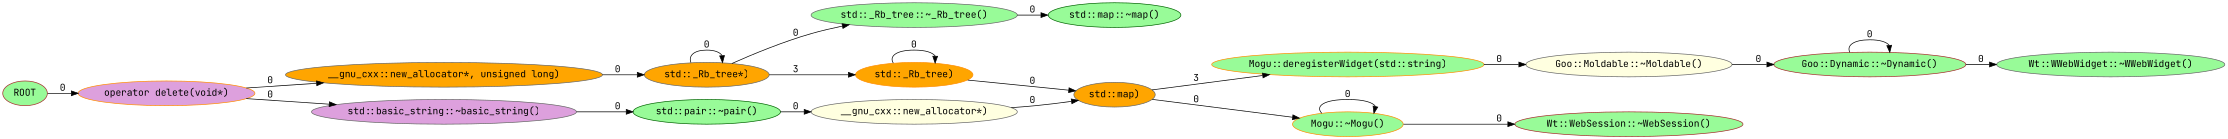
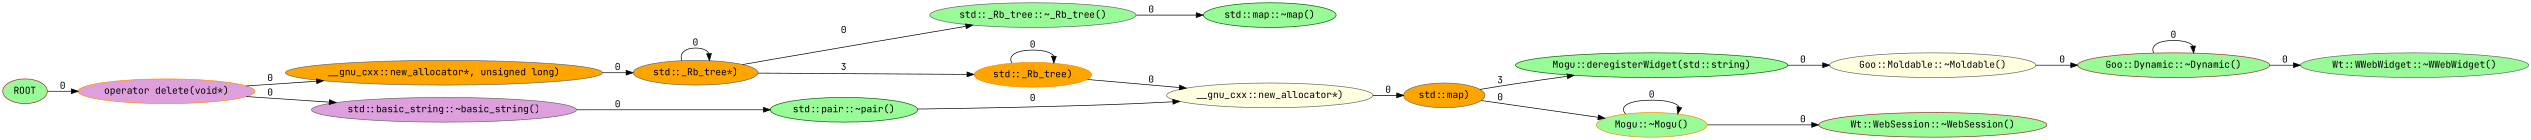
node "Mogu::deregisterWidget(std::string)": color darkorange -> darkgreen
edge "std::_Rb_tree)" -> "std::map)": now "std::_Rb_tree)" -> "__gnu_cxx::new_allocator*)"
